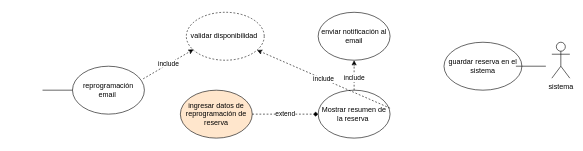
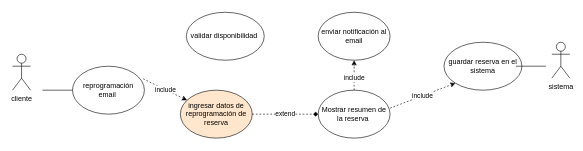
node "validar disponibilidad": style dashed -> solid
edge "reprogramación email" -> "validar disponibilidad": now "reprogramación email" -> "ingresar datos de reprogramación de reserva"
node "cliente": added
edge "Mostrar resumen de la reserva" -> "validar disponibilidad": now "Mostrar resumen de la reserva" -> "guardar reserva en el sistema"
